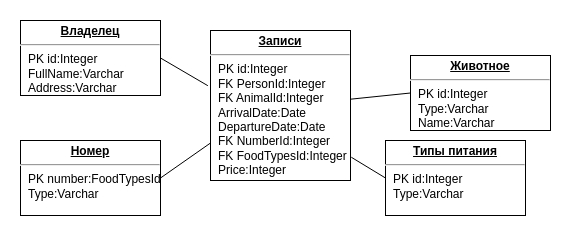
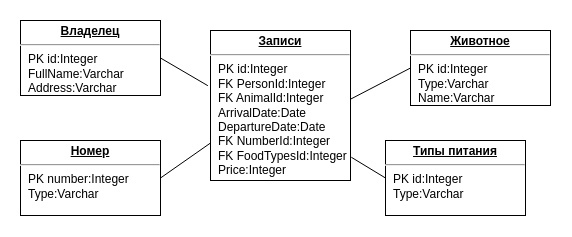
node "Животное PK id:Integer Type:Varchar Name:Varchar": moved (481, 93) -> (481, 68)
node "Номер PK number:FoodTypesId Type:Varchar": label "Номер PK number:FoodTypesId Type:Varchar" -> "Номер PK number:Integer Type:Varchar"
